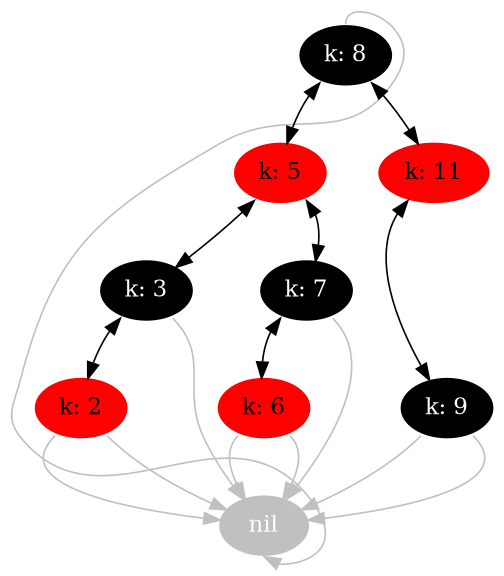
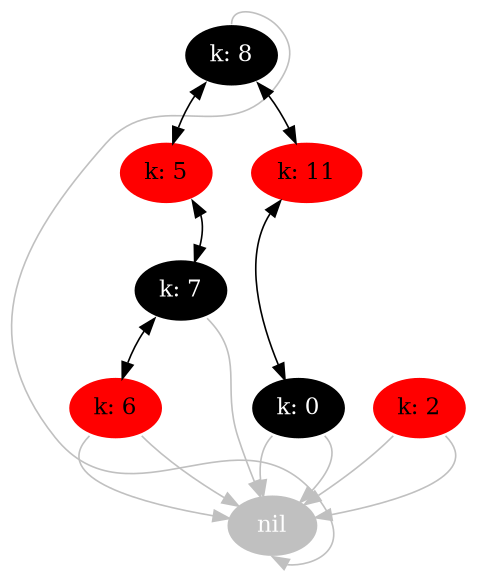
node "k: 3": removed
node "k: 9": label "k: 9" -> "k: 0"
